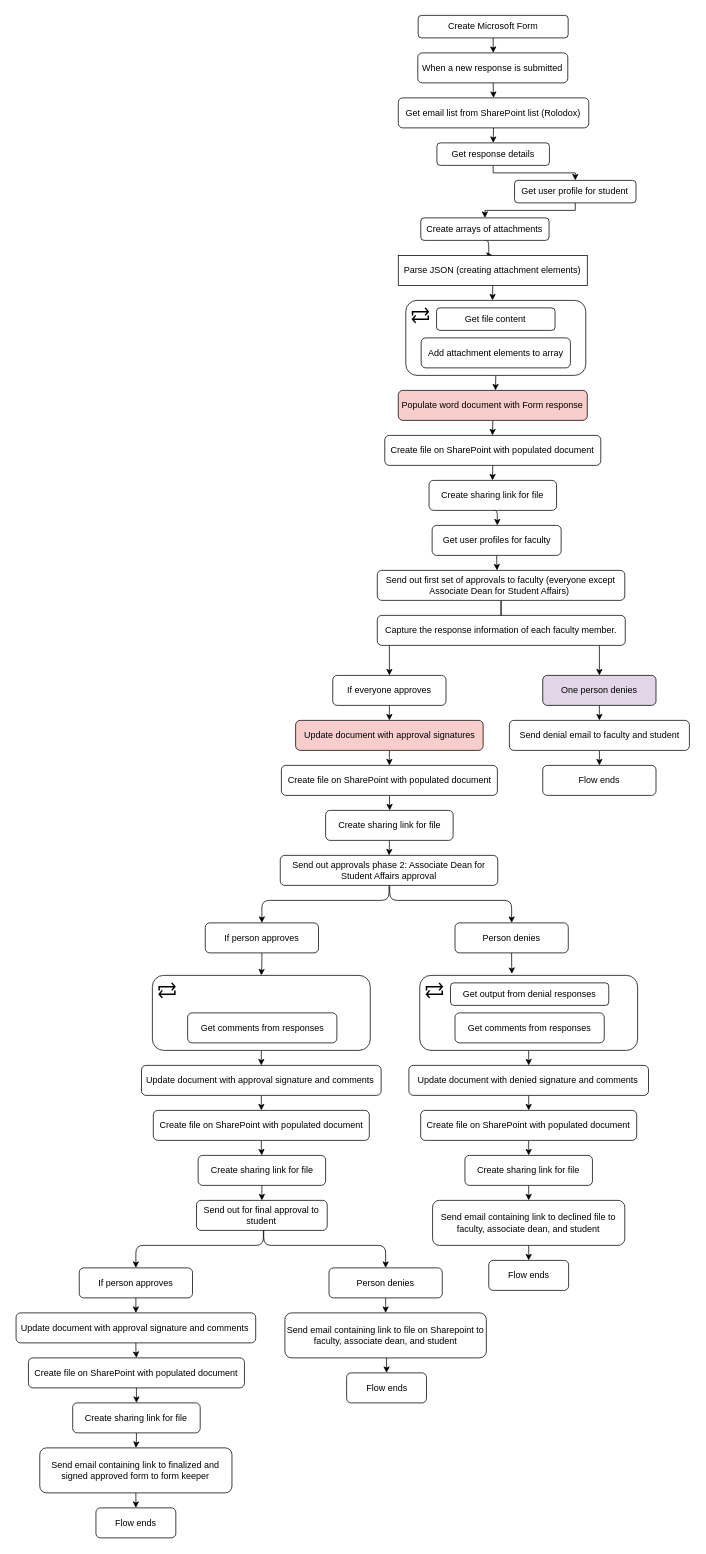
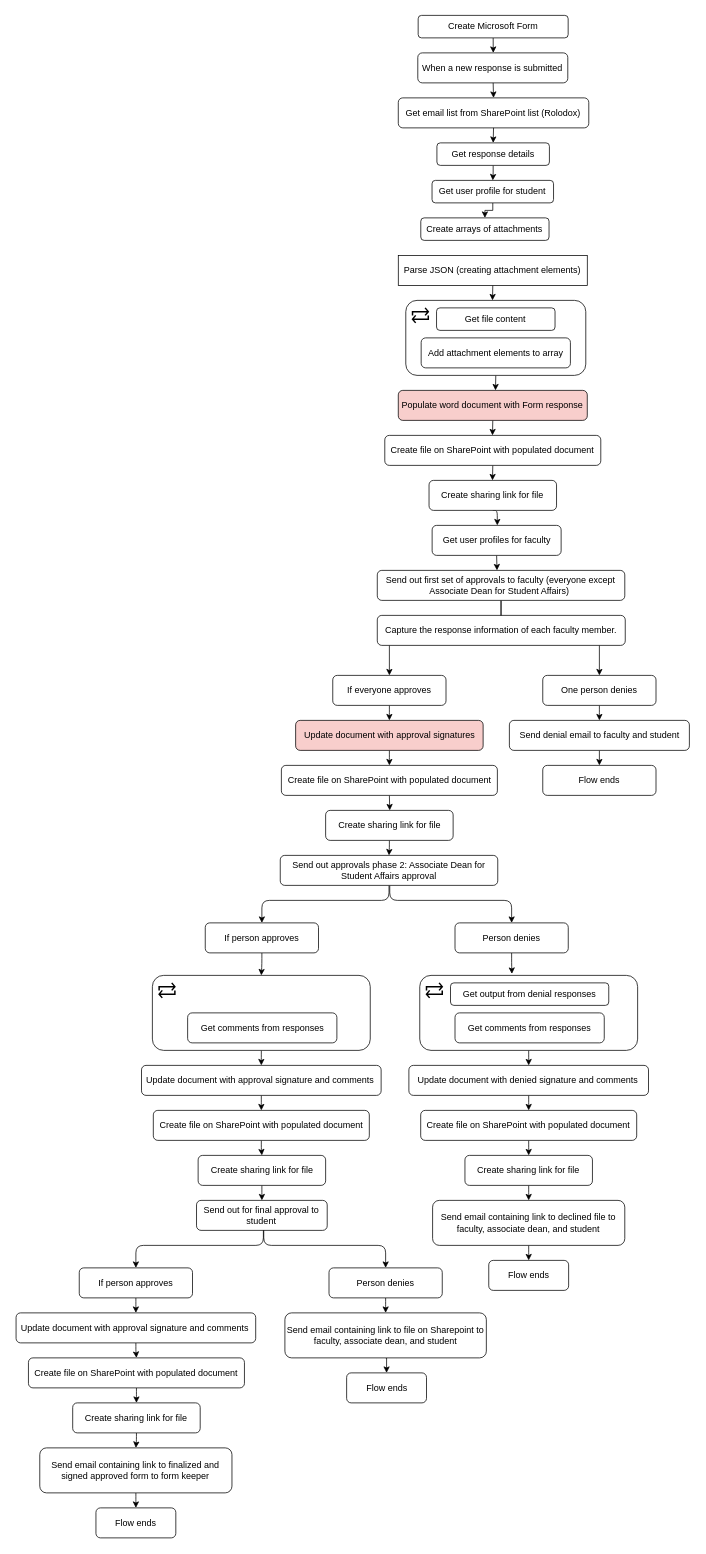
node "Get user profile for student": moved (575, 192) -> (493, 192)
edge "Create arrays of attachments" -> "Parse JSON (creating attachment elements)": removed
node "One person denies": fillcolor #e1d5e7 -> #ffffff
